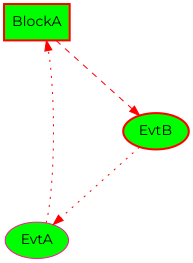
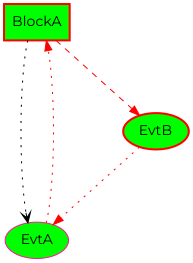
edge "BlockA" -> "EvtA": added
